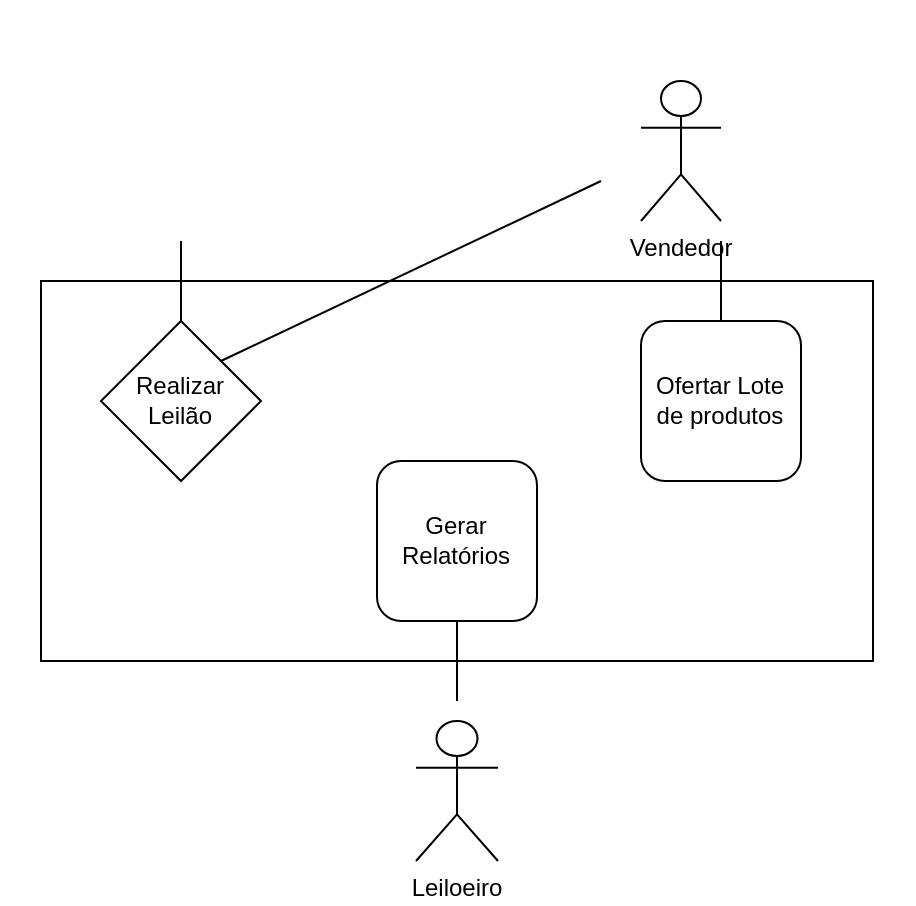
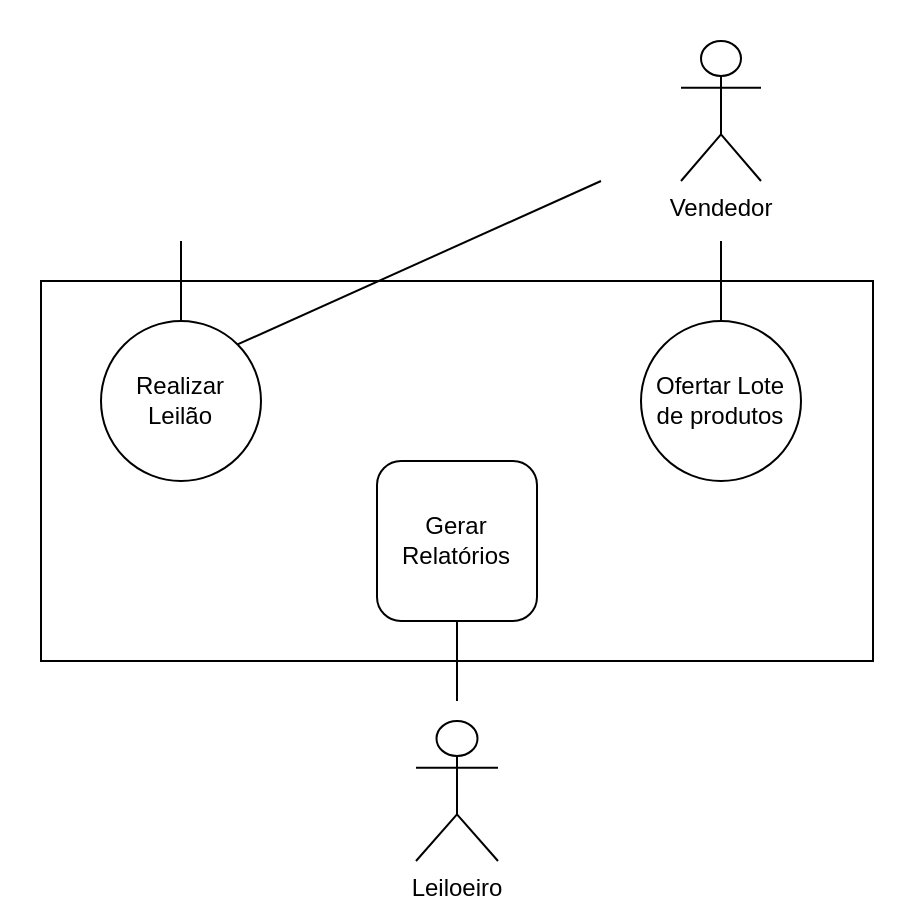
node "Vendedor": moved (681, 151) -> (721, 111)
node "Realizar Leilão": shape diamond -> ellipse
node "Ofertar Lote de produtos": shape rounded rectangle -> ellipse
